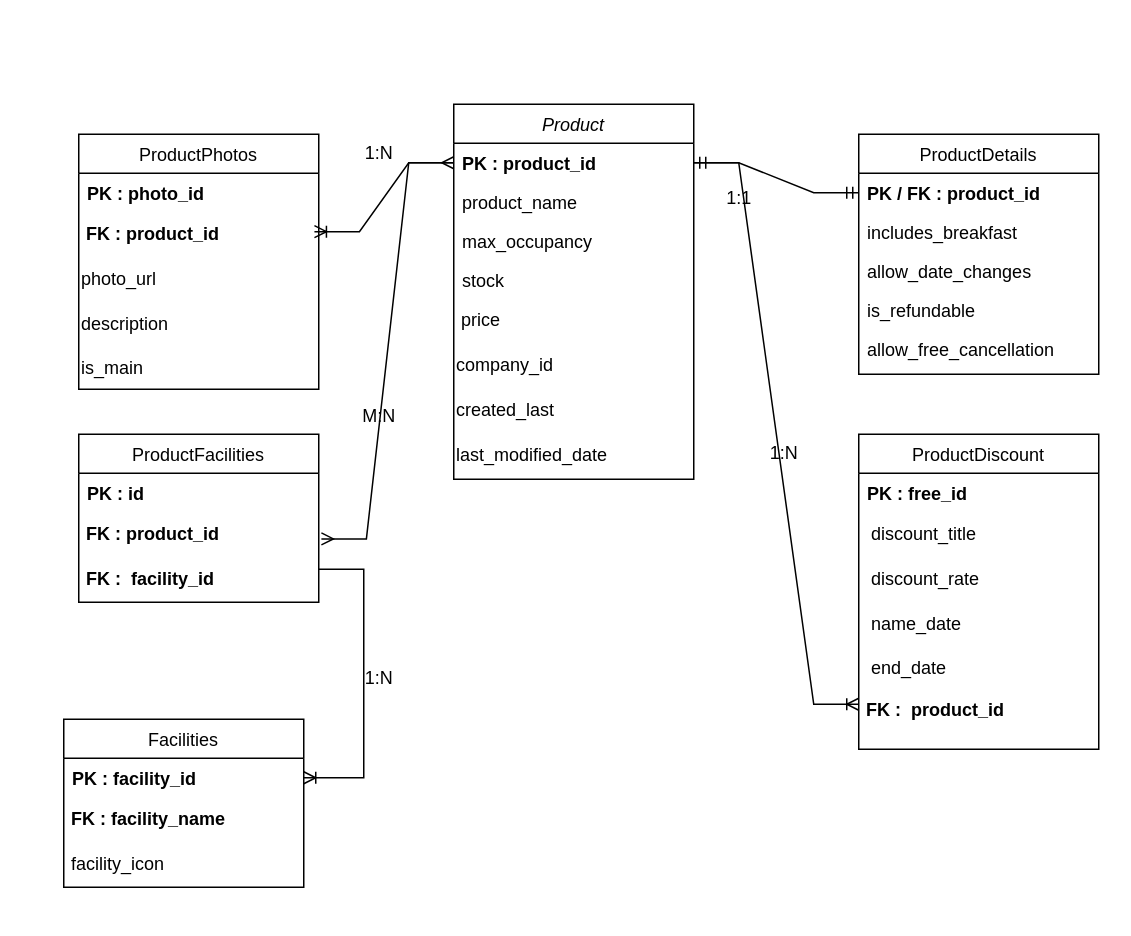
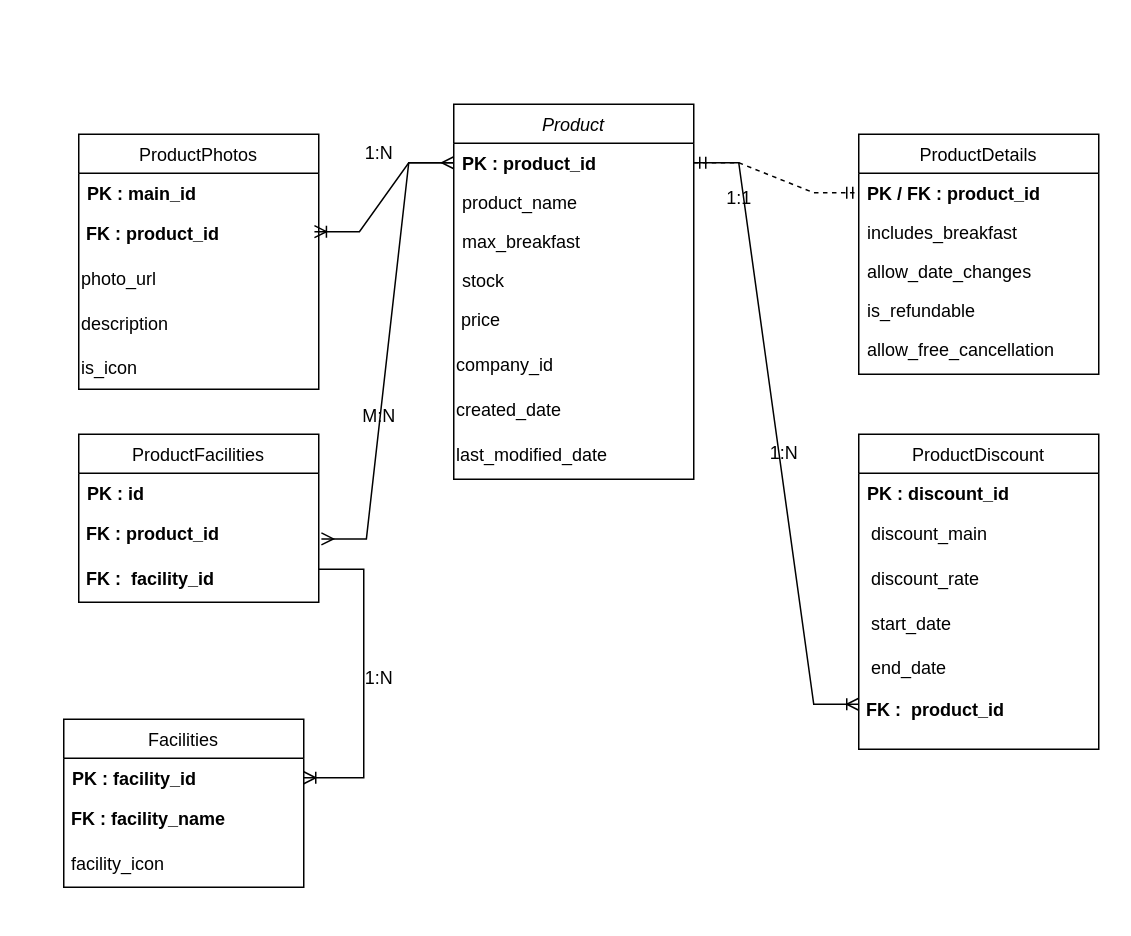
edge "PK : product_id" -- "PK / FK : product_id": style solid -> dashed
node "PK : photo_id": label "PK : photo_id" -> "PK : main_id"
node "max_occupancy": label "max_occupancy" -> "max_breakfast"
node "is_main": label "is_main" -> "is_icon"
node "created_last": label "created_last" -> "created_date"
node "PK : free_id": label "PK : free_id" -> "PK : discount_id"
node "discount_title": label "discount_title" -> "discount_main"
node "name_date": label "name_date" -> "start_date"
